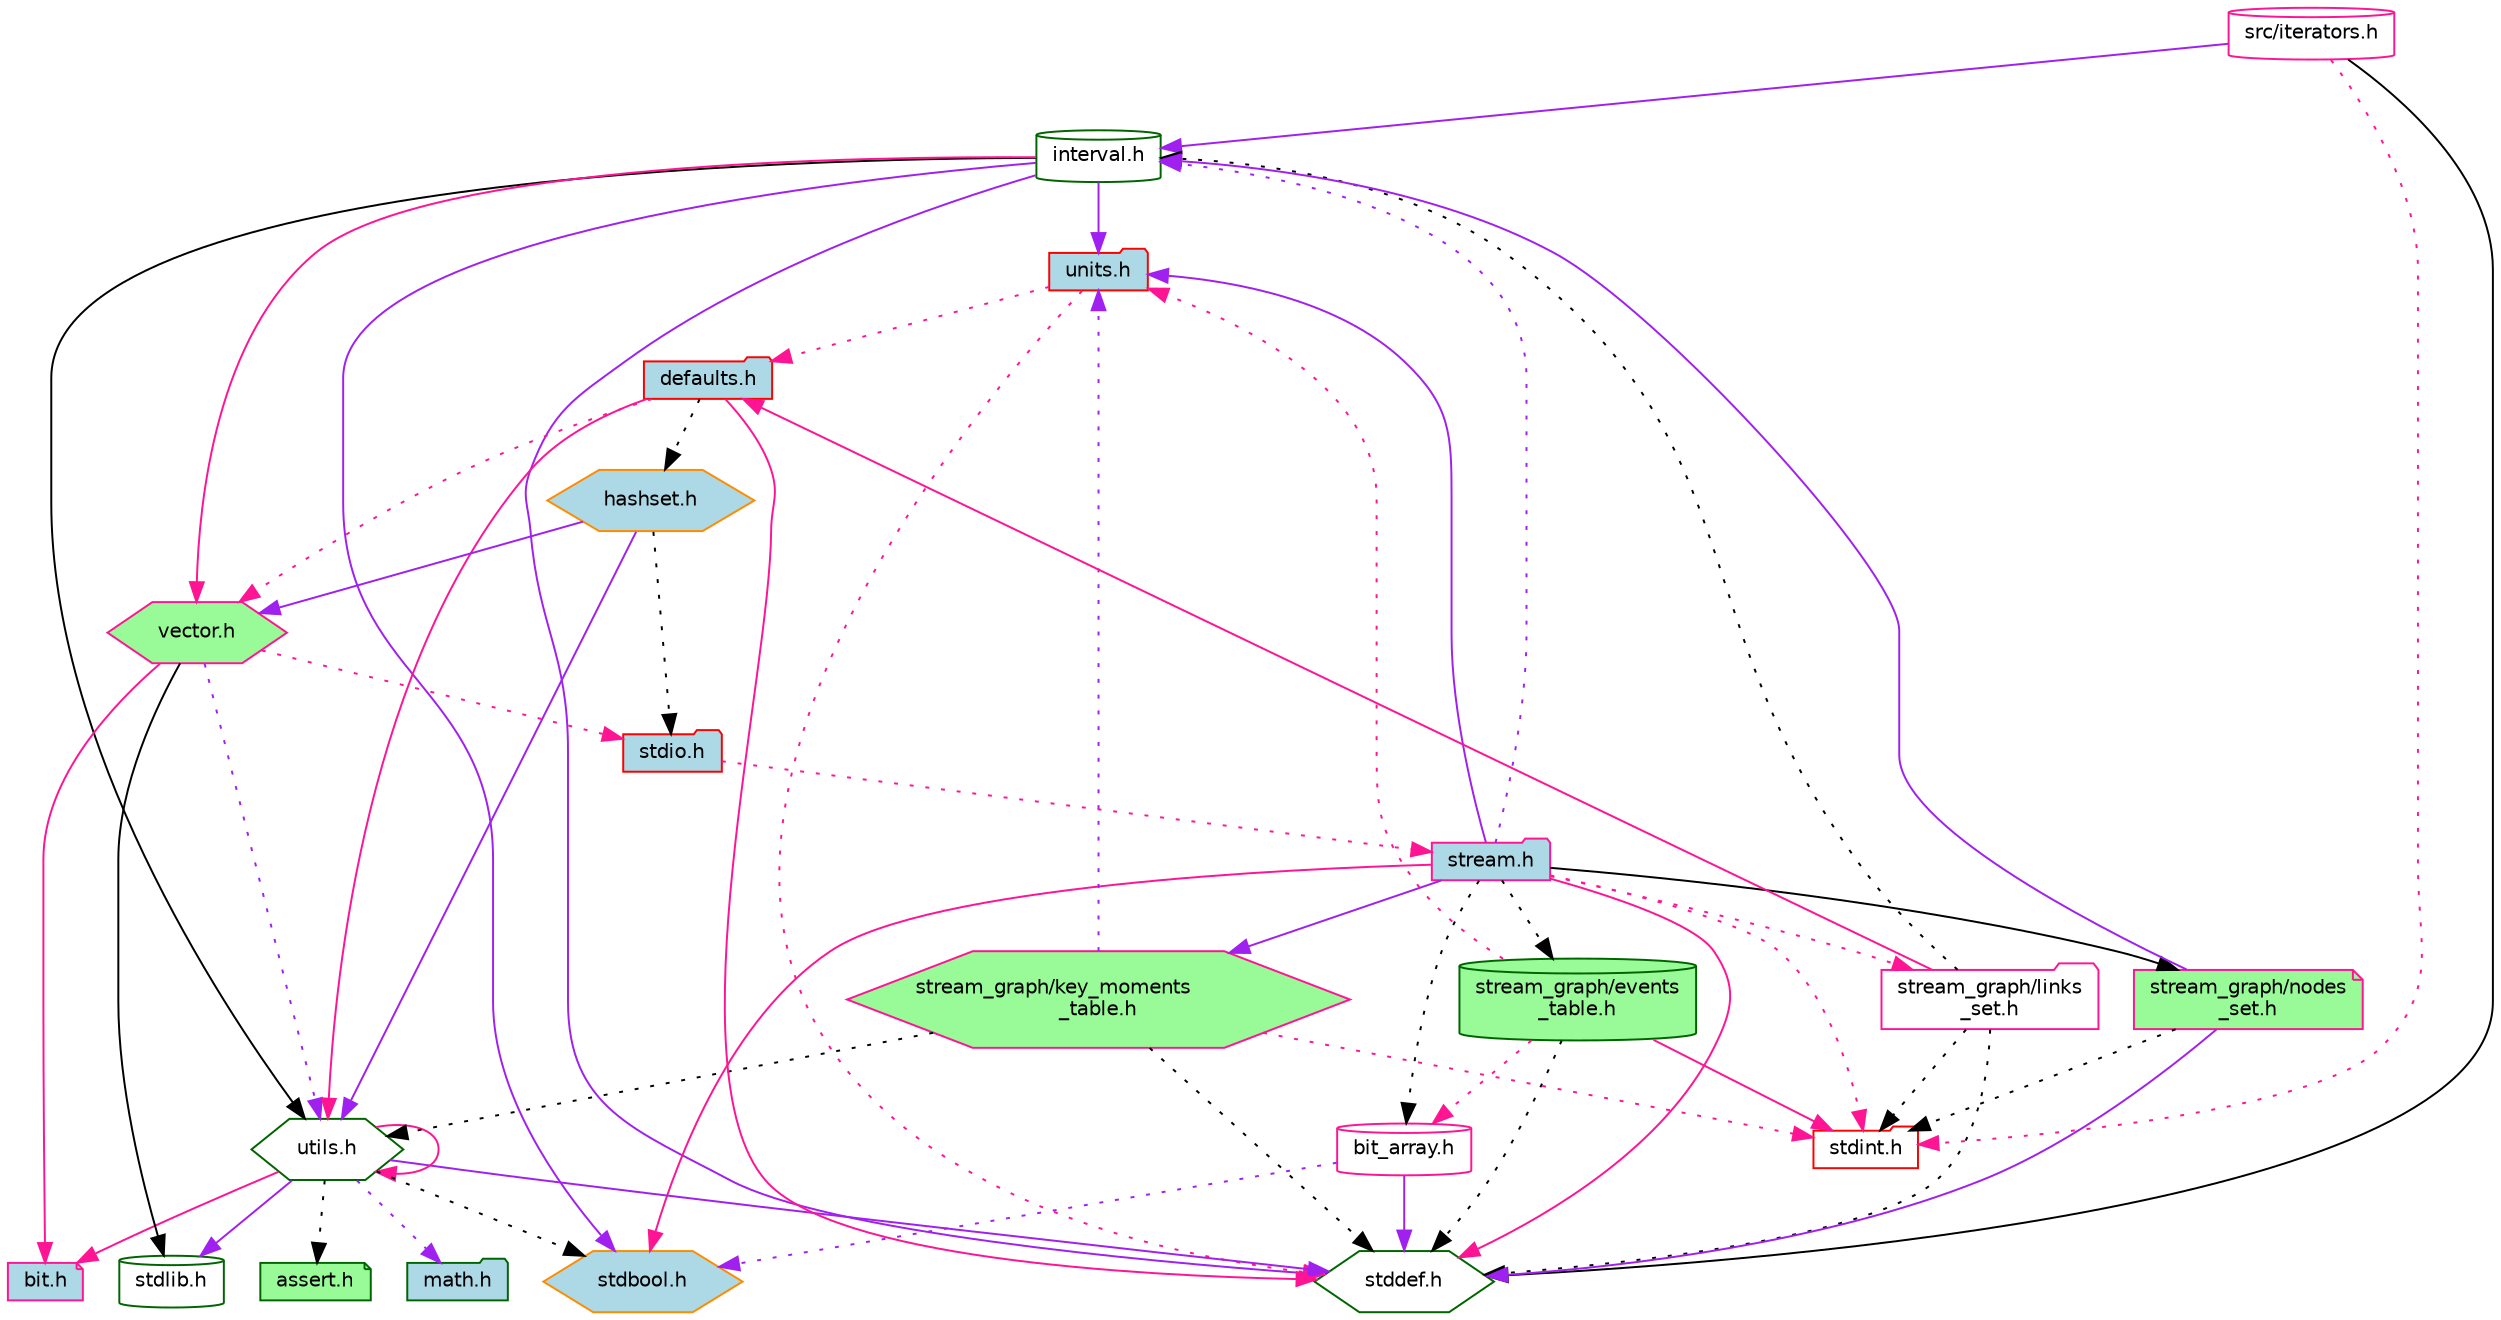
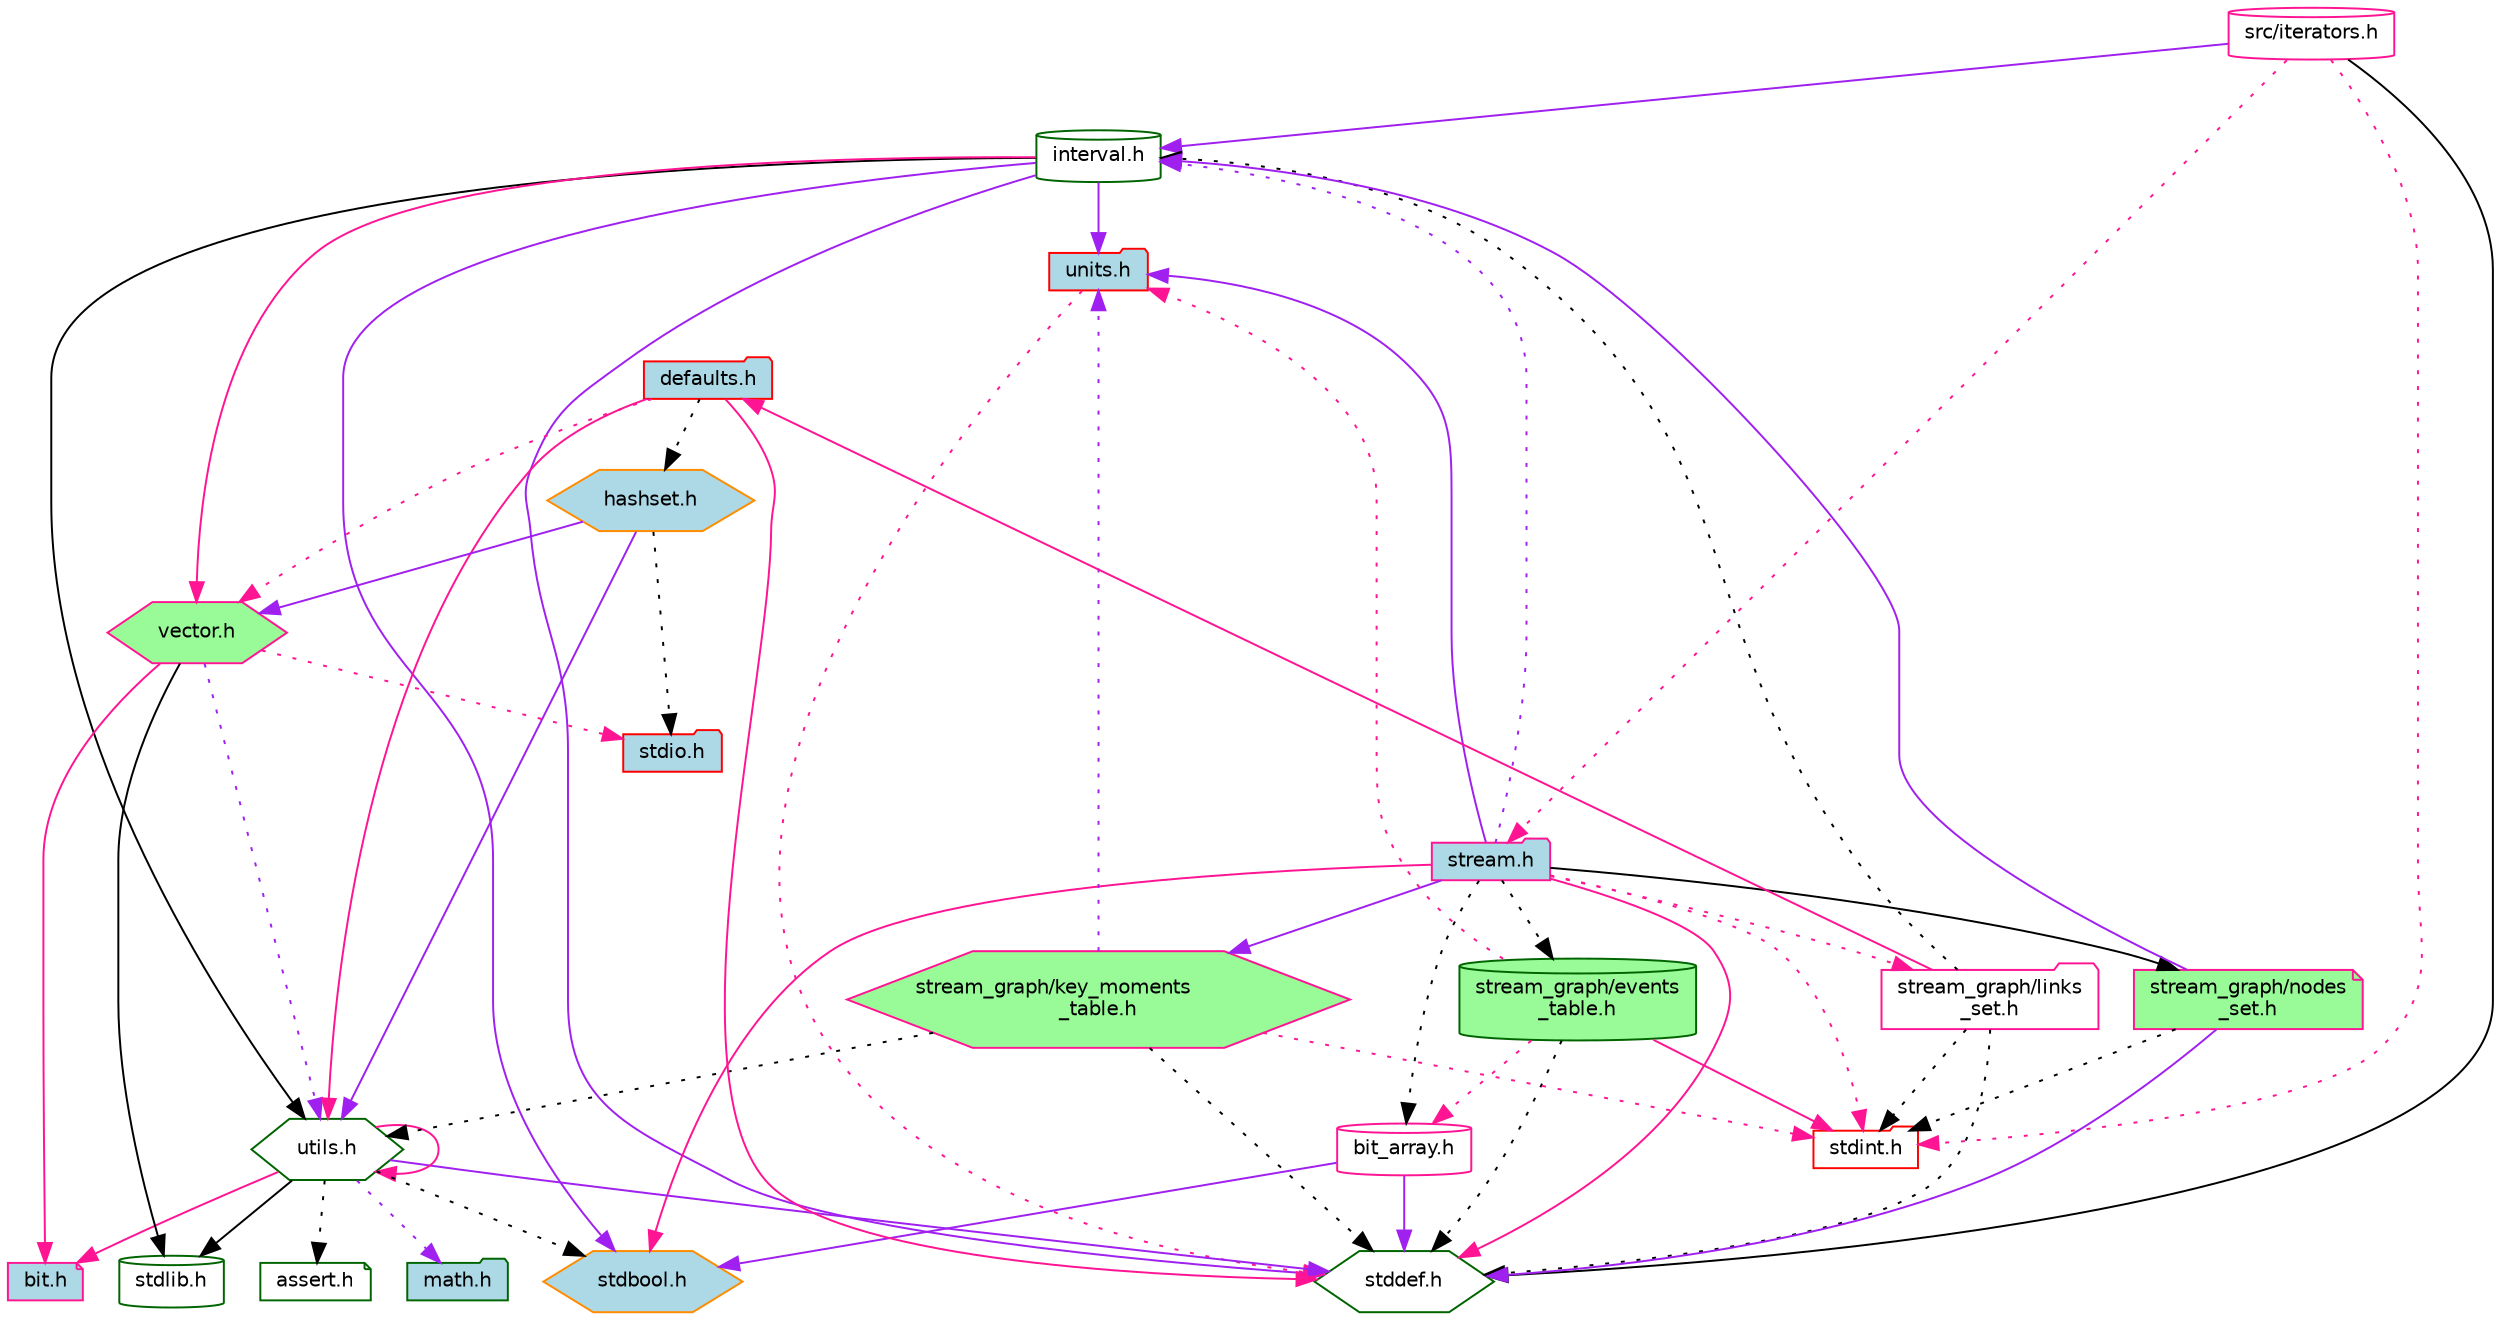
edge "units.h" -> "defaults.h": removed
edge "stdio.h" -> "stream.h": now "src/iterators.h" -> "stream.h"
edge "utils.h" -> "stdlib.h": color purple -> black
edge "bit_array.h" -> "stdbool.h": style dotted -> solid
node "assert.h": fillcolor palegreen -> white
